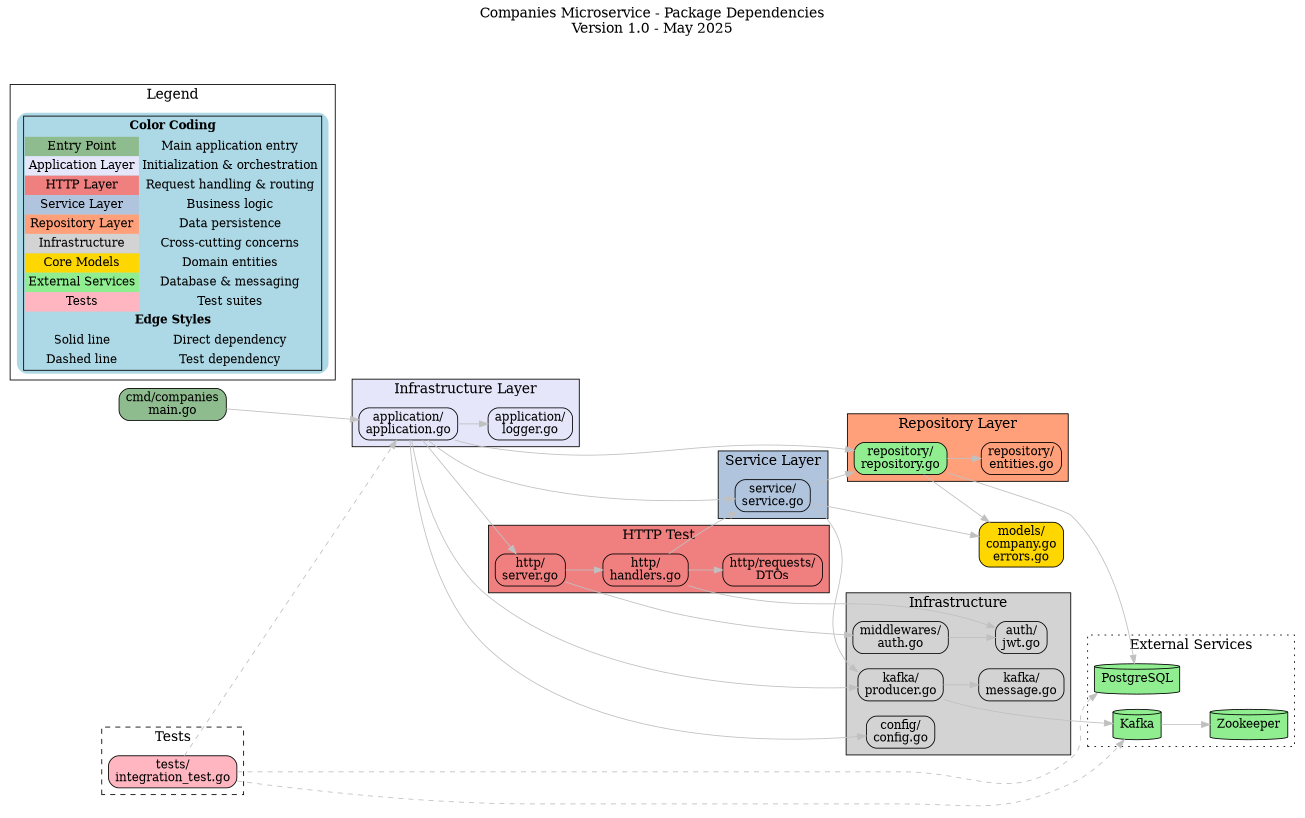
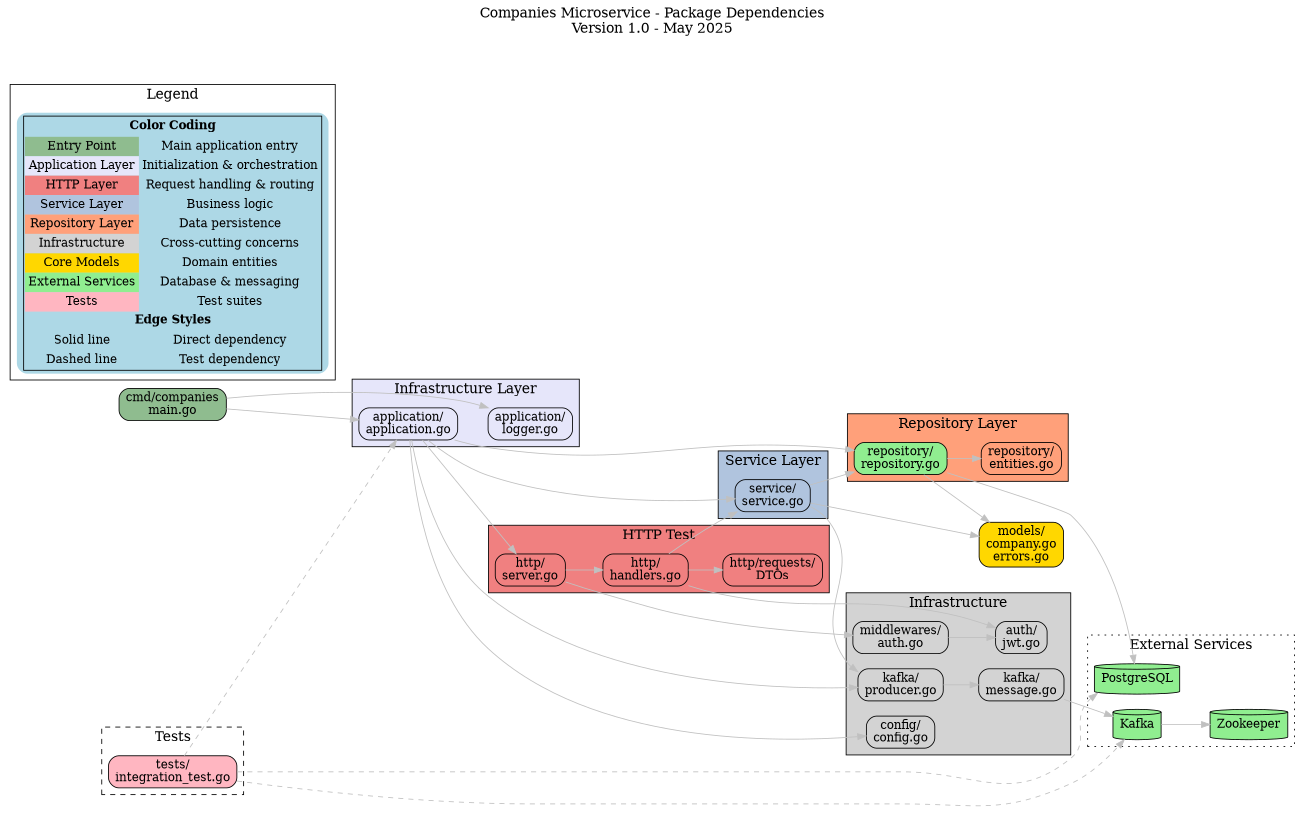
edge "application/ application.go" -> "application/ logger.go": now "cmd/companies main.go" -> "application/ logger.go"
edge "kafka/ producer.go" -> "Kafka": now "kafka/ message.go" -> "Kafka"
